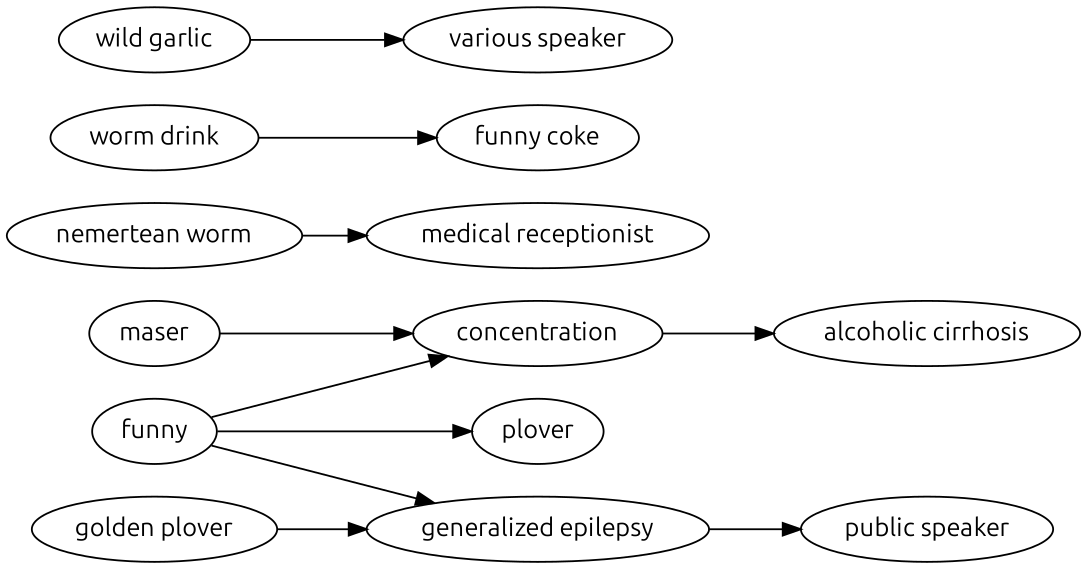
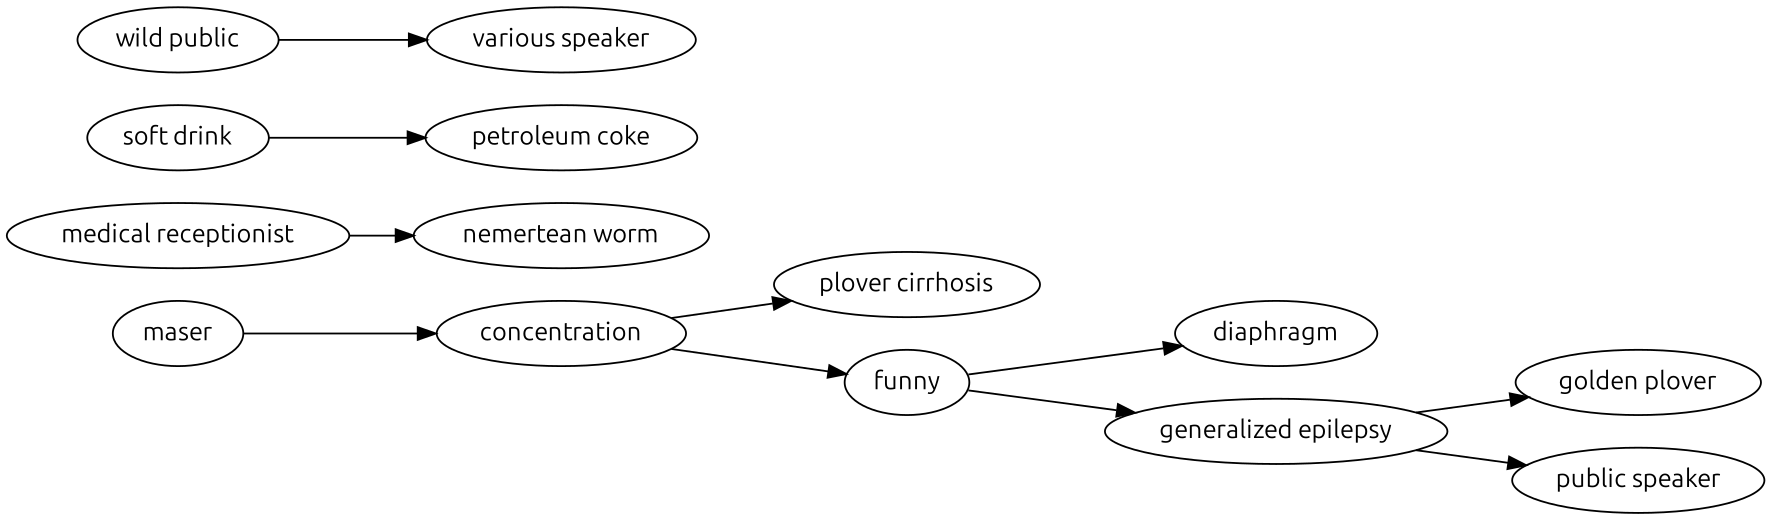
node "wild garlic": label "wild garlic" -> "wild public"
node "worm drink": label "worm drink" -> "soft drink"
node "funny coke": label "funny coke" -> "petroleum coke"
edge "nemertean worm" -> "medical receptionist": reversed
node "alcoholic cirrhosis": label "alcoholic cirrhosis" -> "plover cirrhosis"
edge "funny" -> "concentration": reversed
node "plover": label "plover" -> "diaphragm"
edge "golden plover" -> "generalized epilepsy": reversed
